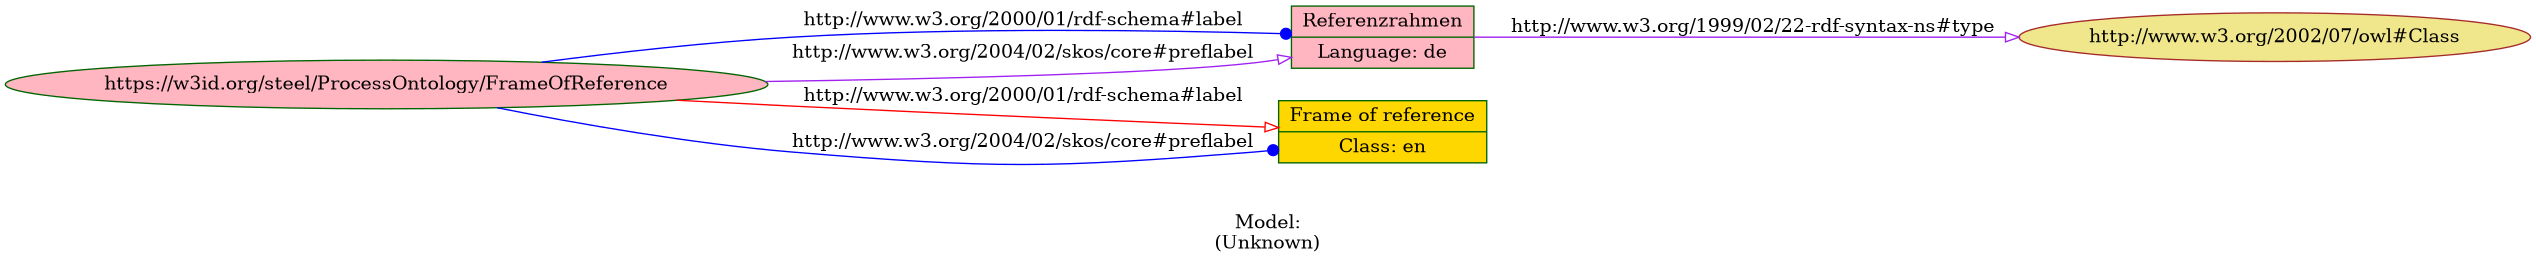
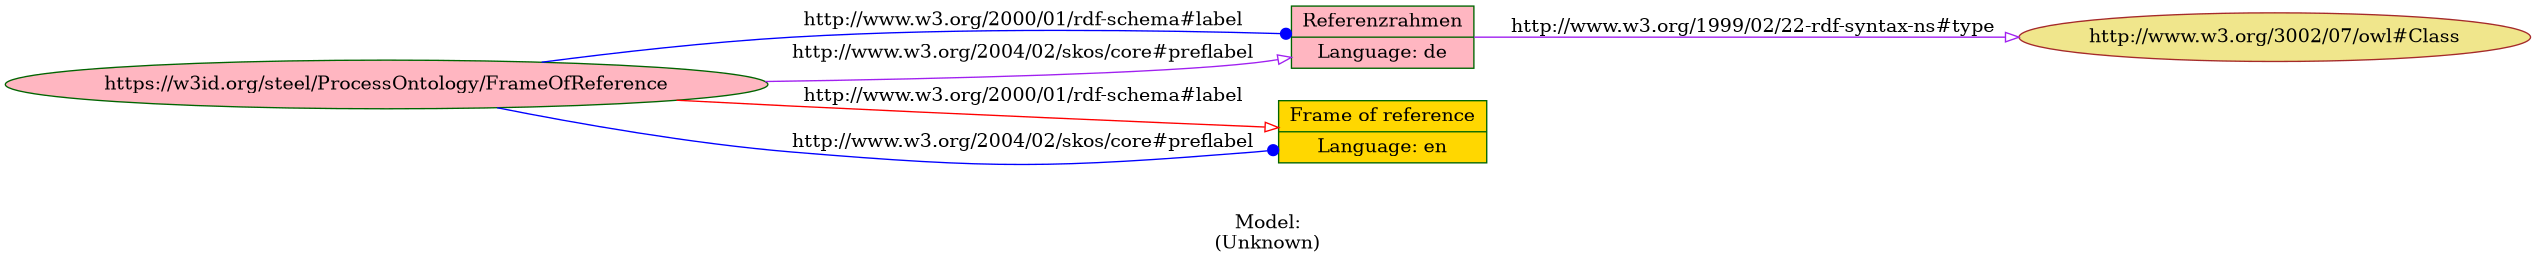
node "http://www.w3.org/2002/07/owl#Class": label "http://www.w3.org/2002/07/owl#Class" -> "http://www.w3.org/3002/07/owl#Class"
node "Frame of reference": text "Class: en" -> "Language: en"
